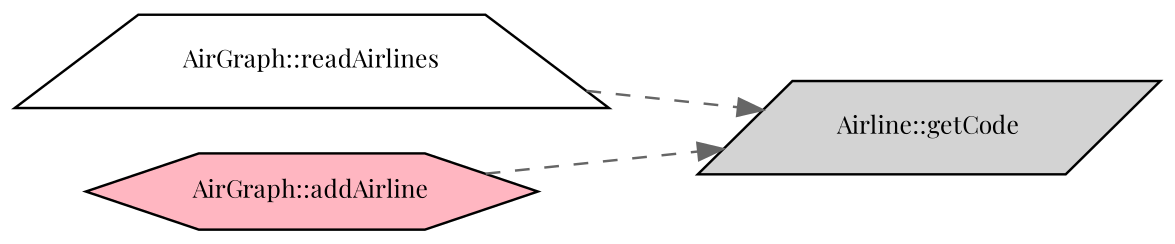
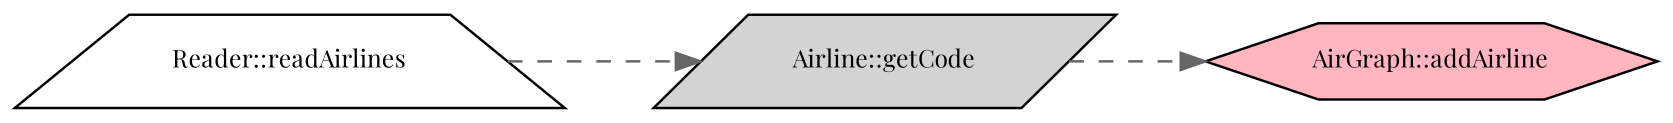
node "AirGraph::readAirlines": label "AirGraph::readAirlines" -> "Reader::readAirlines"
edge "AirGraph::addAirline" -> "Airline::getCode": reversed
